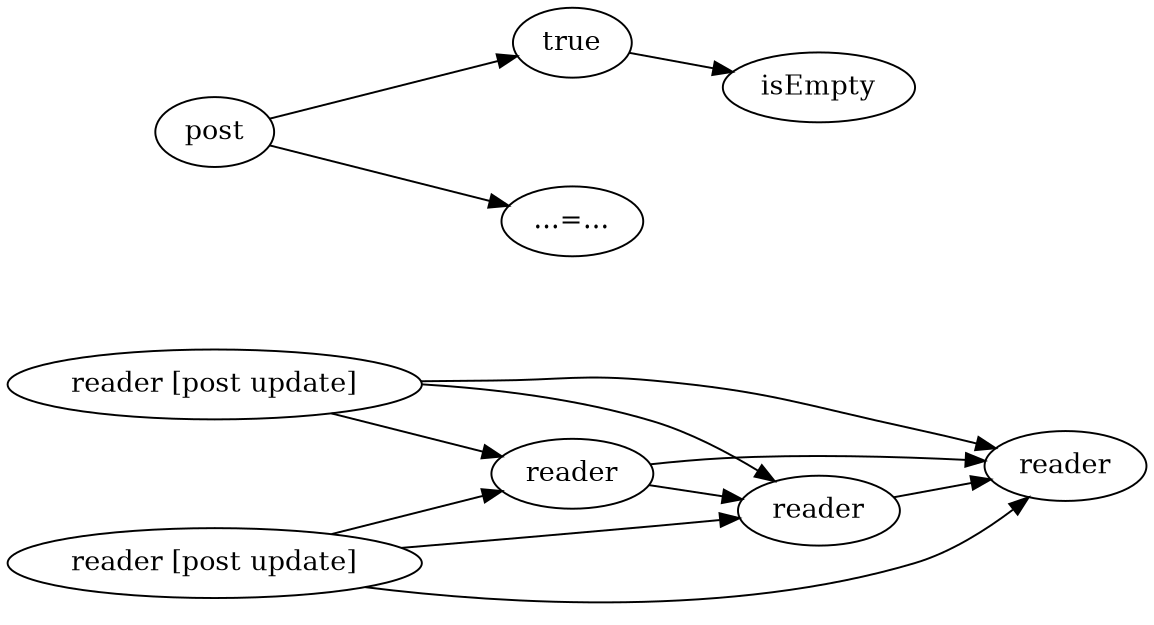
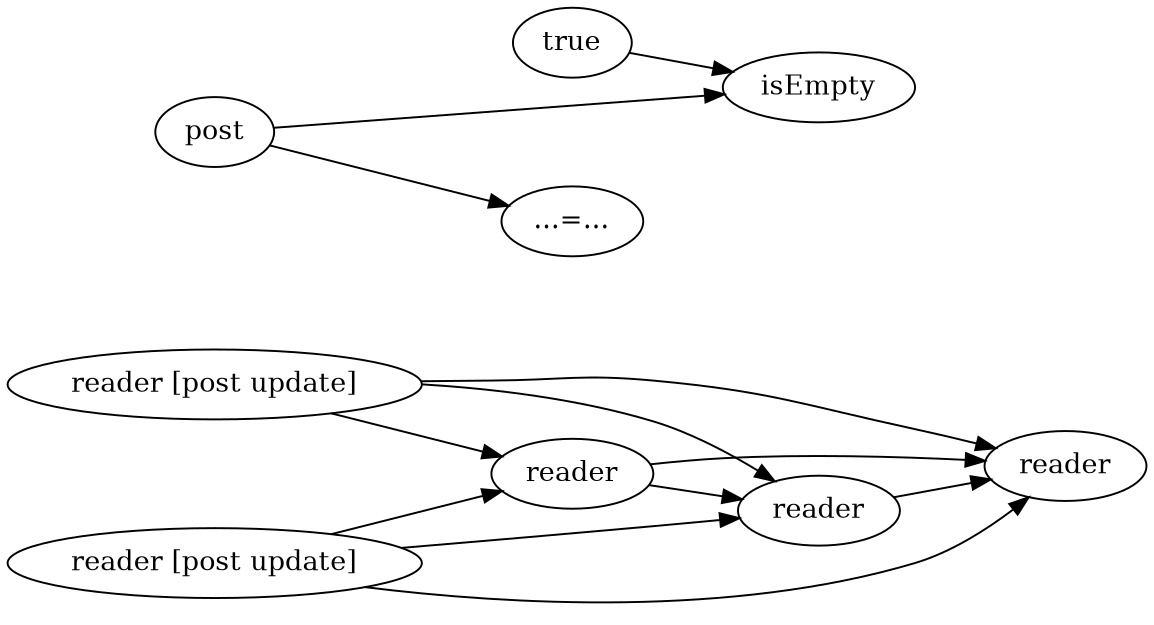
edge "post" -> "true": now "post" -> "isEmpty"
